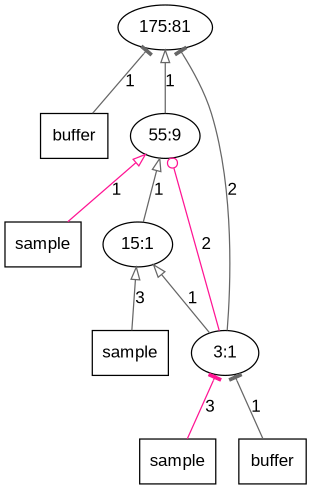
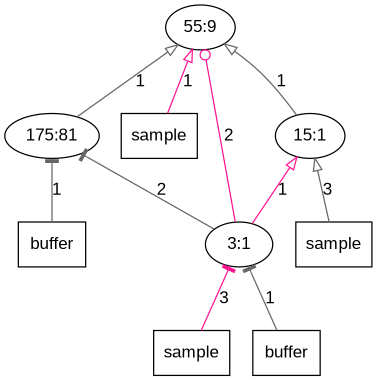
edge "55:9" -> "175:81": reversed
edge "3:1" -> "15:1": color gray40 -> deeppink
